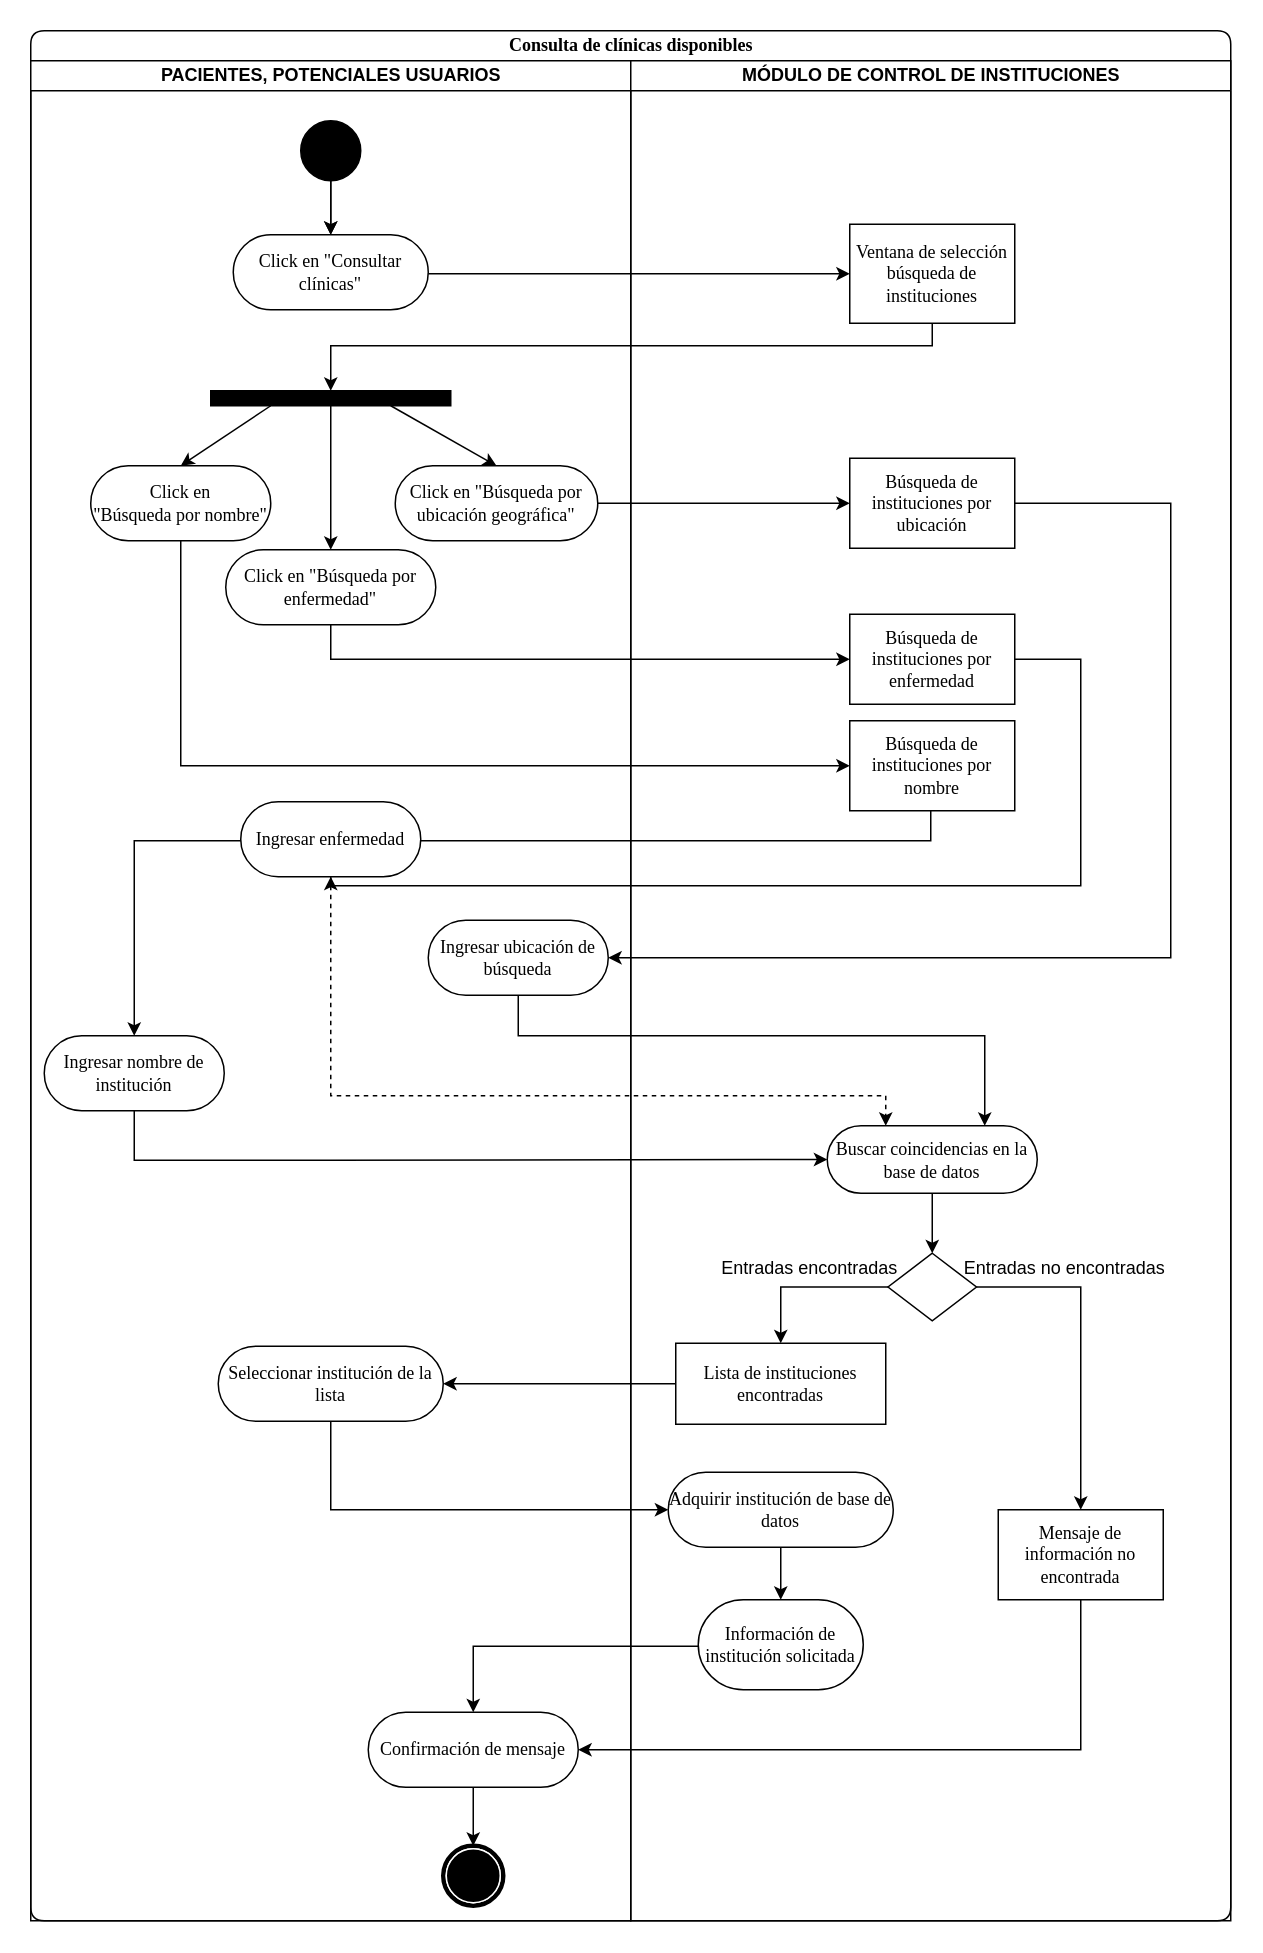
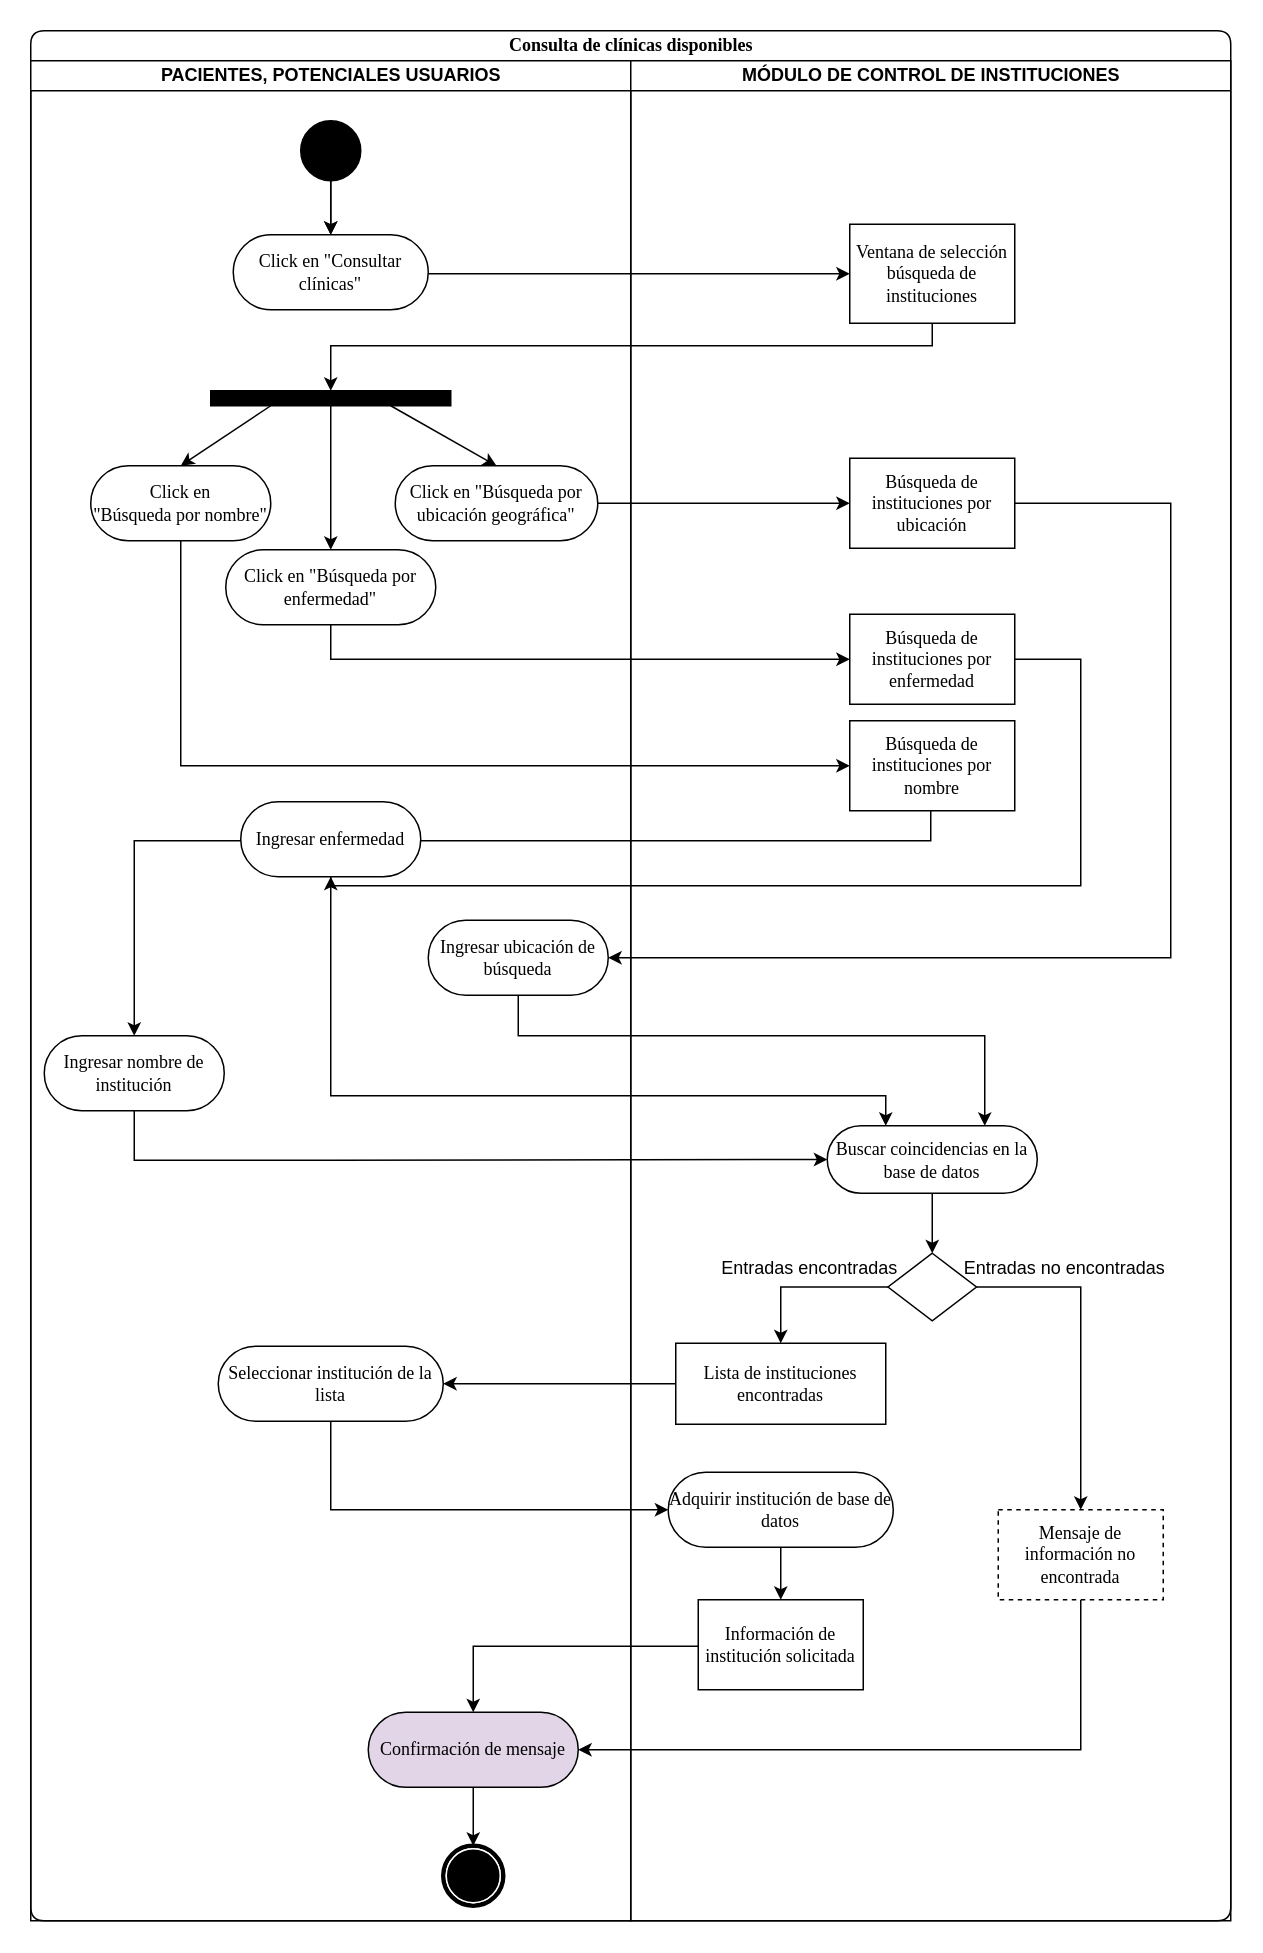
edge "Ingresar enfermedad" -> "Buscar coincidencias en la base de datos": style dashed -> solid
node "Mensaje de información no encontrada": style solid -> dashed
node "Información de institución solicitada": shape rounded rectangle -> rectangle
node "Confirmación de mensaje": fillcolor #ffffff -> #e1d5e7
